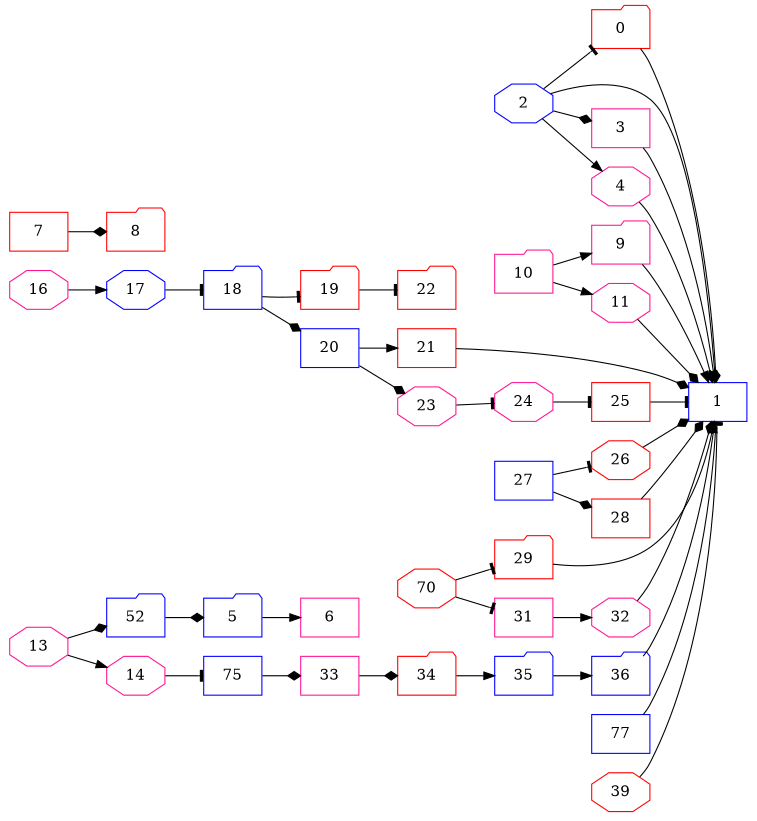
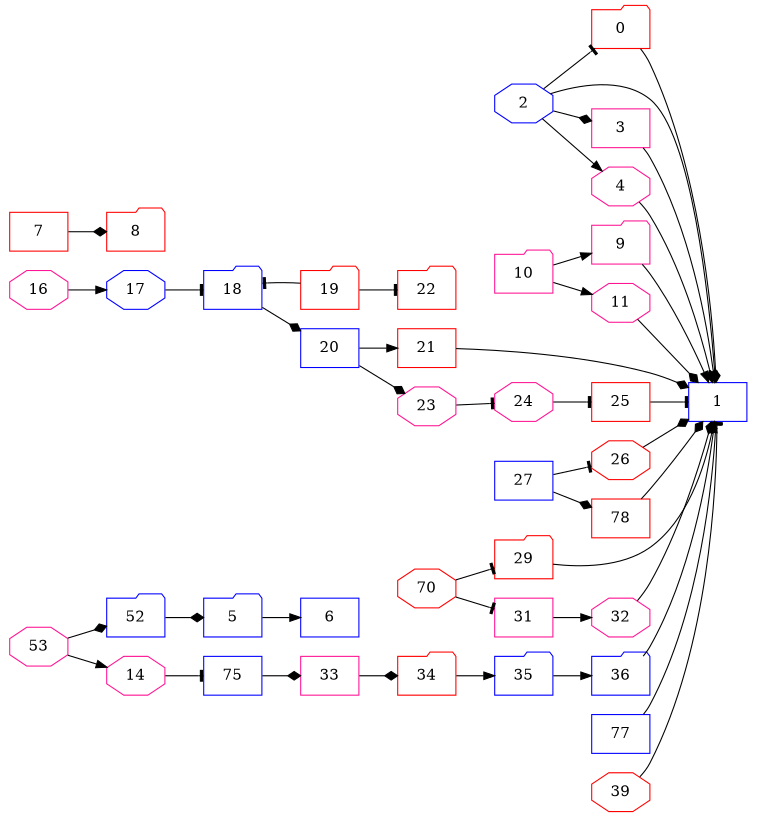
edge "18" -> "19": reversed
node "28": label "28" -> "78"
node "6": color deeppink -> blue
node "13": label "13" -> "53"
